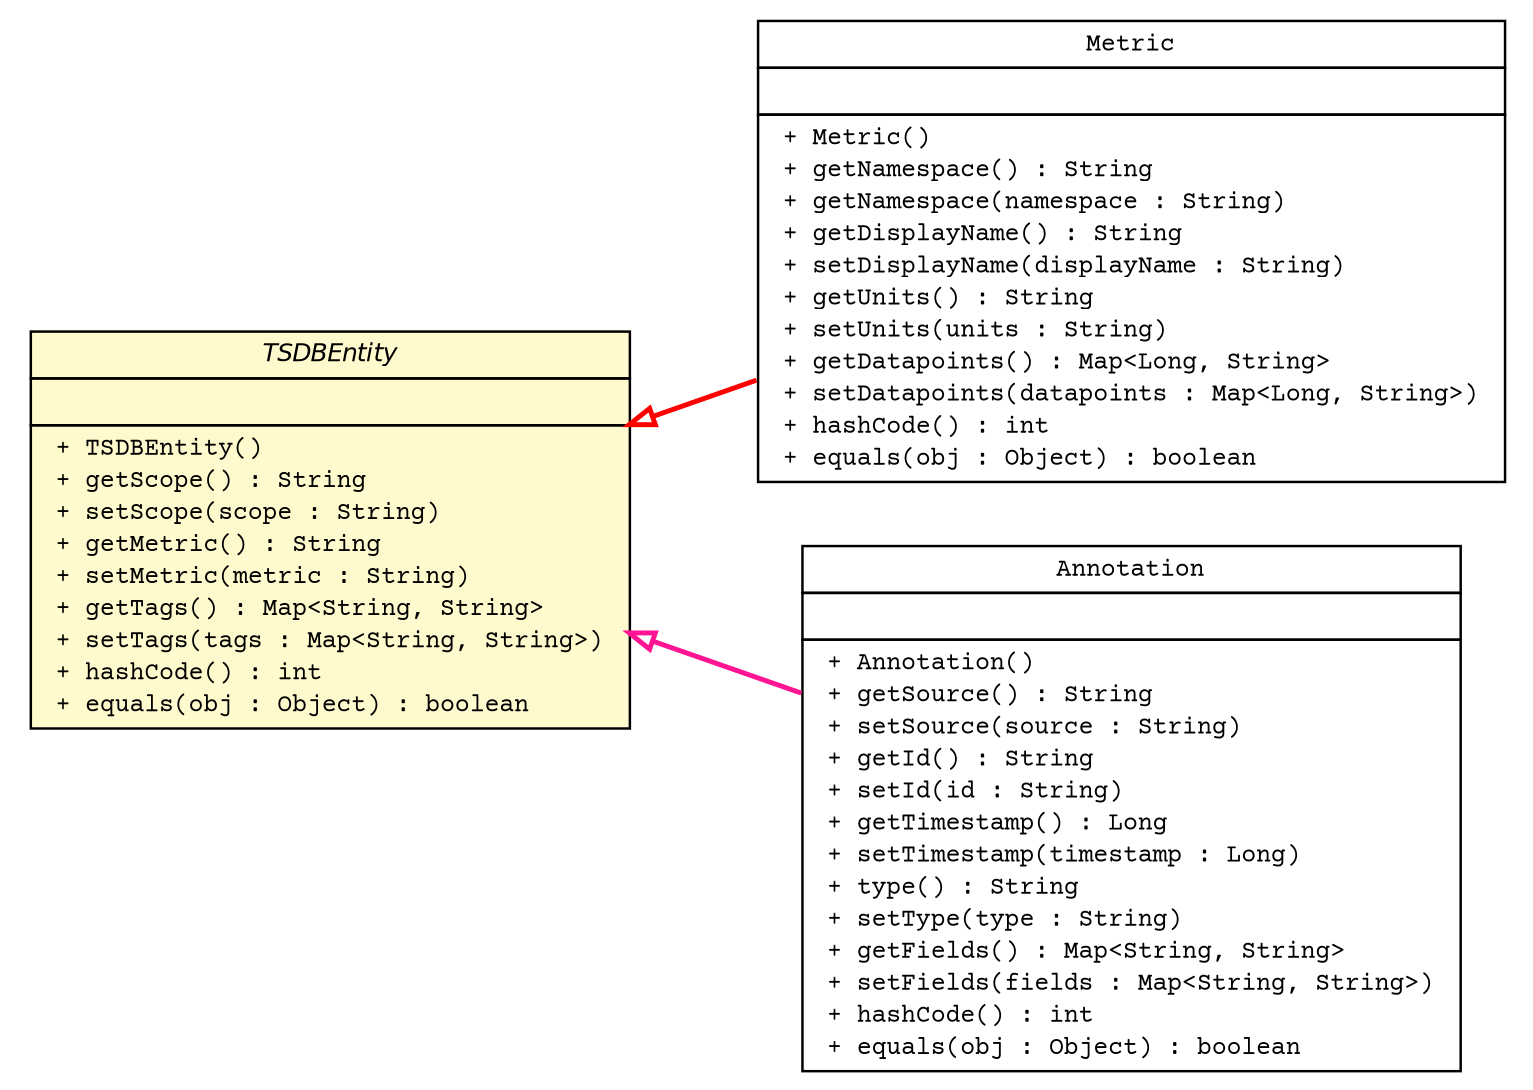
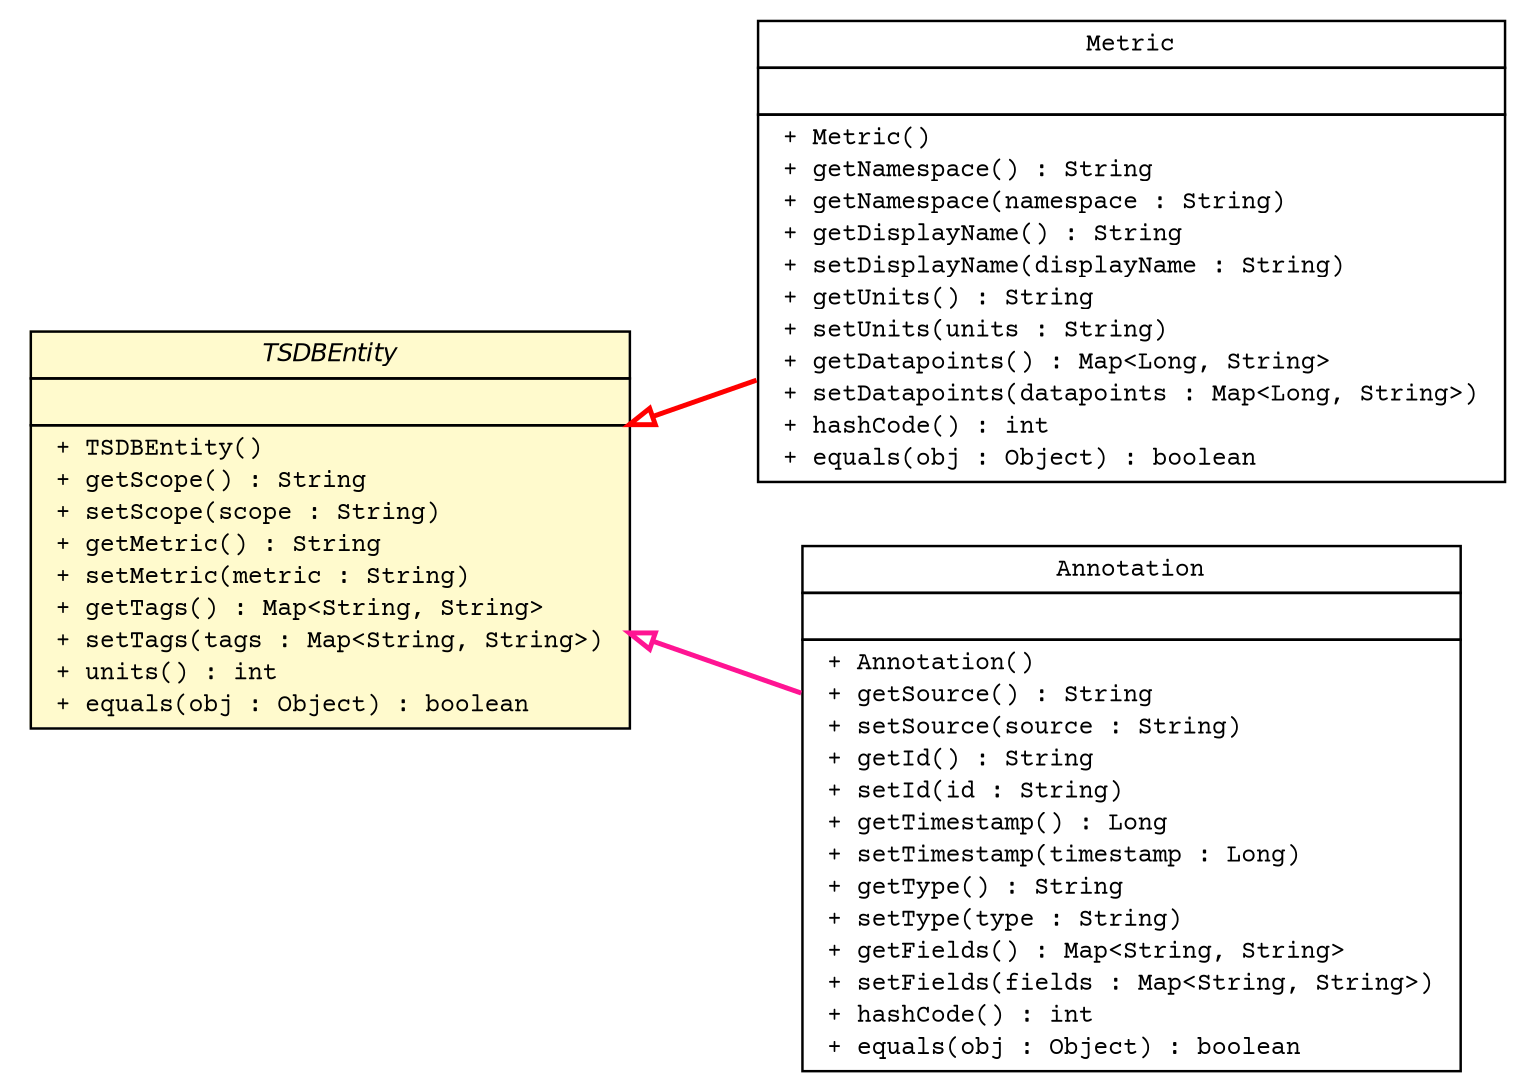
node "TSDBEntity": text "+ hashCode() : int" -> "+ units() : int"
node "Annotation": text "+ type() : String" -> "+ getType() : String"
